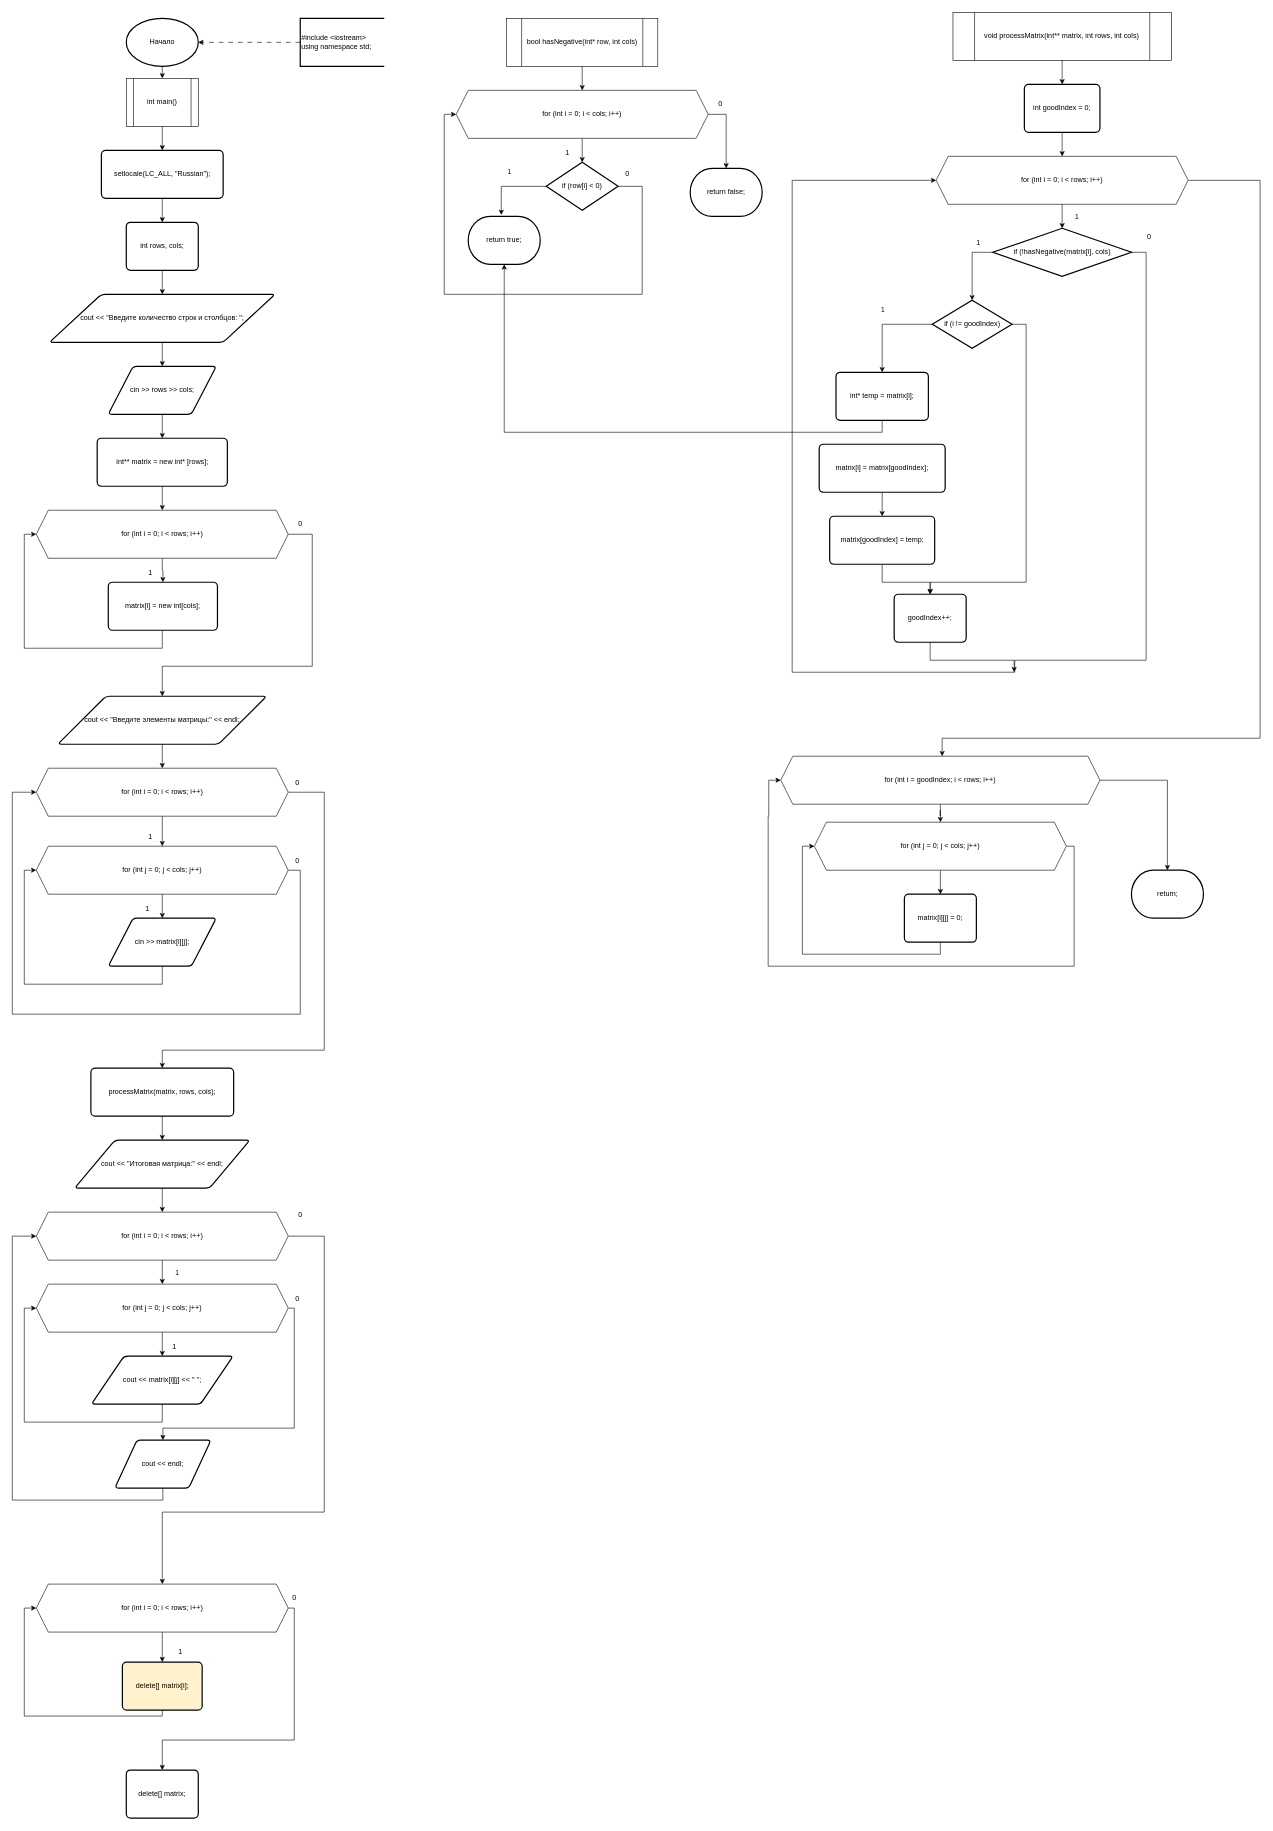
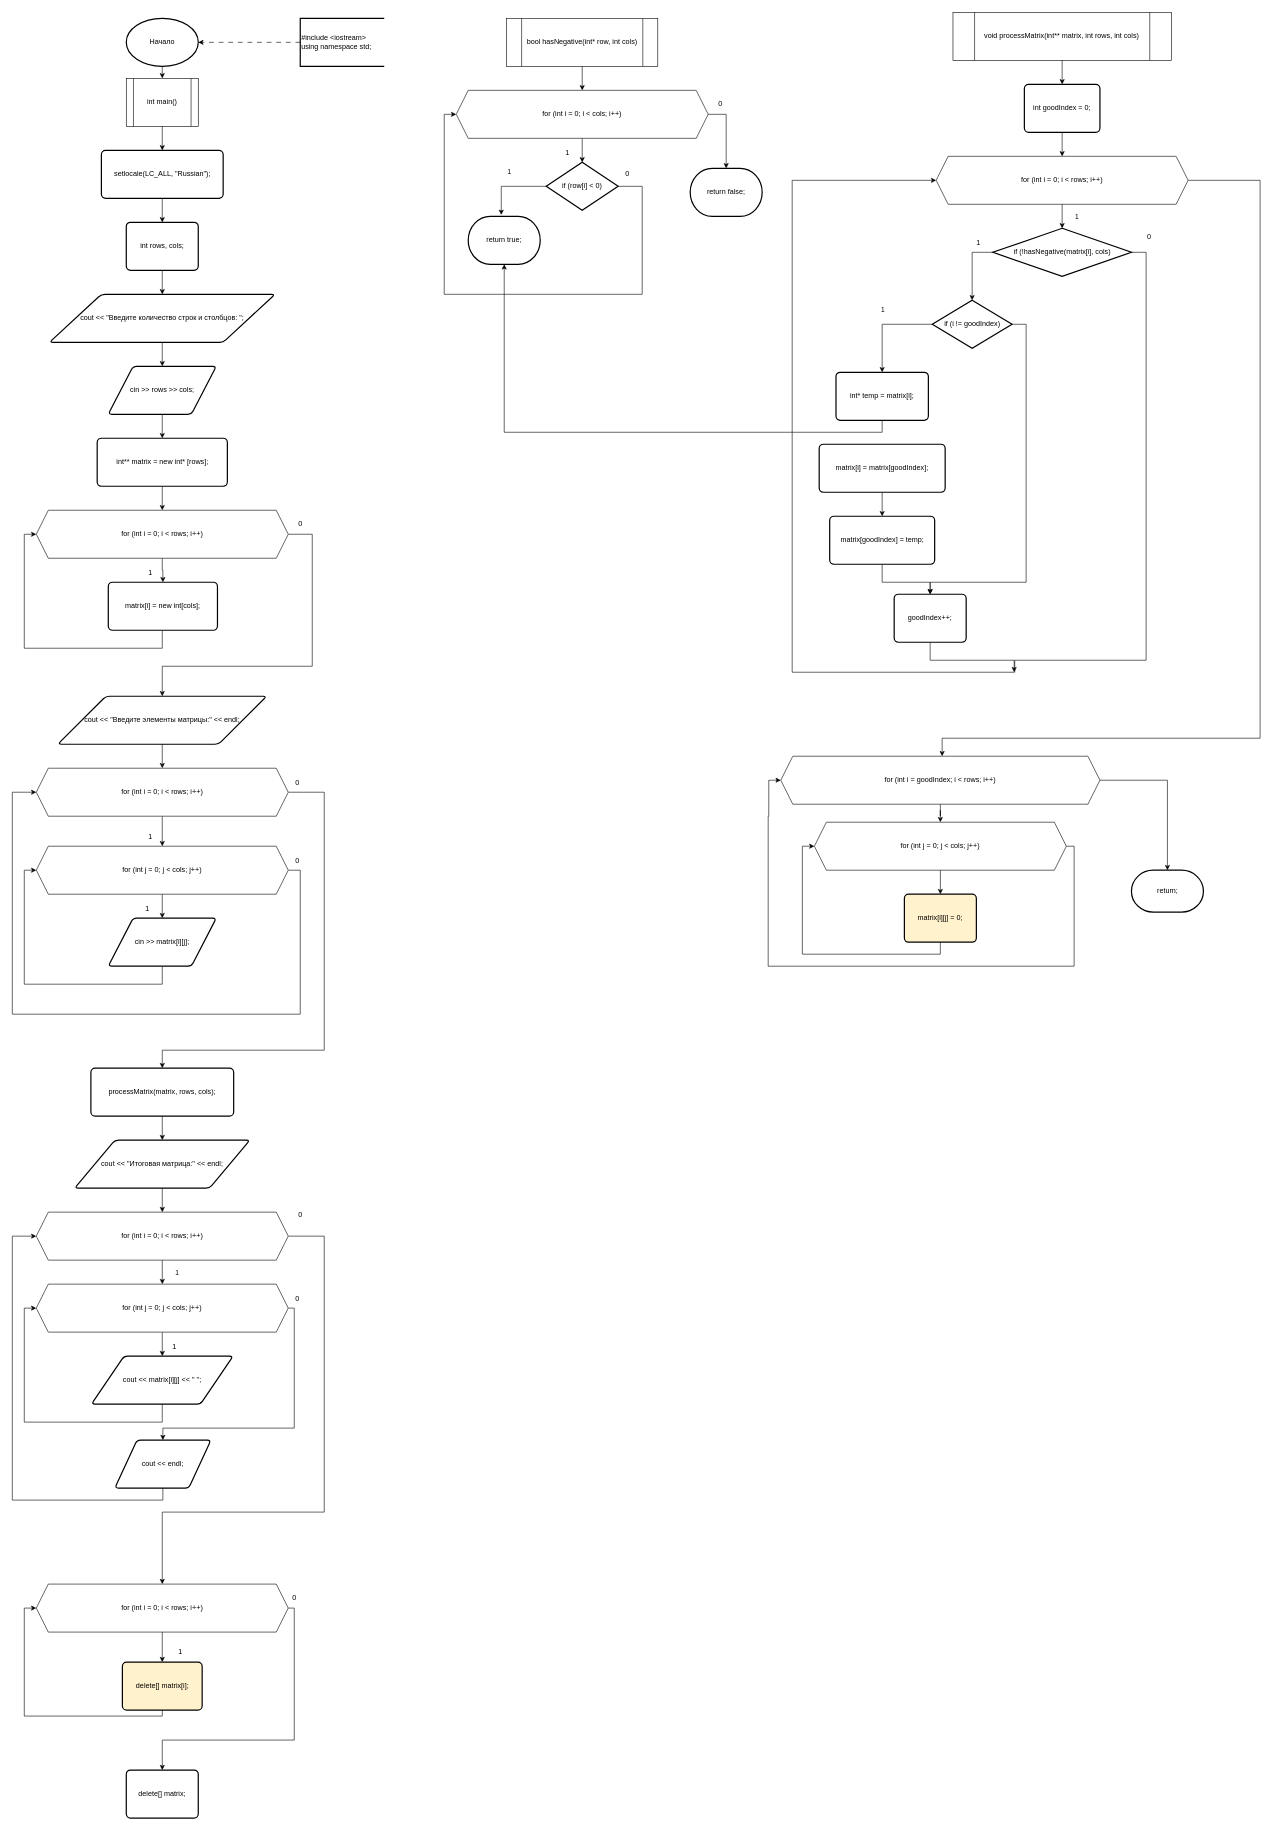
node "return;": size 72x48 -> 72x42
node "matrix[i][j] = 0;": fillcolor #ffffff -> #fff2cc
